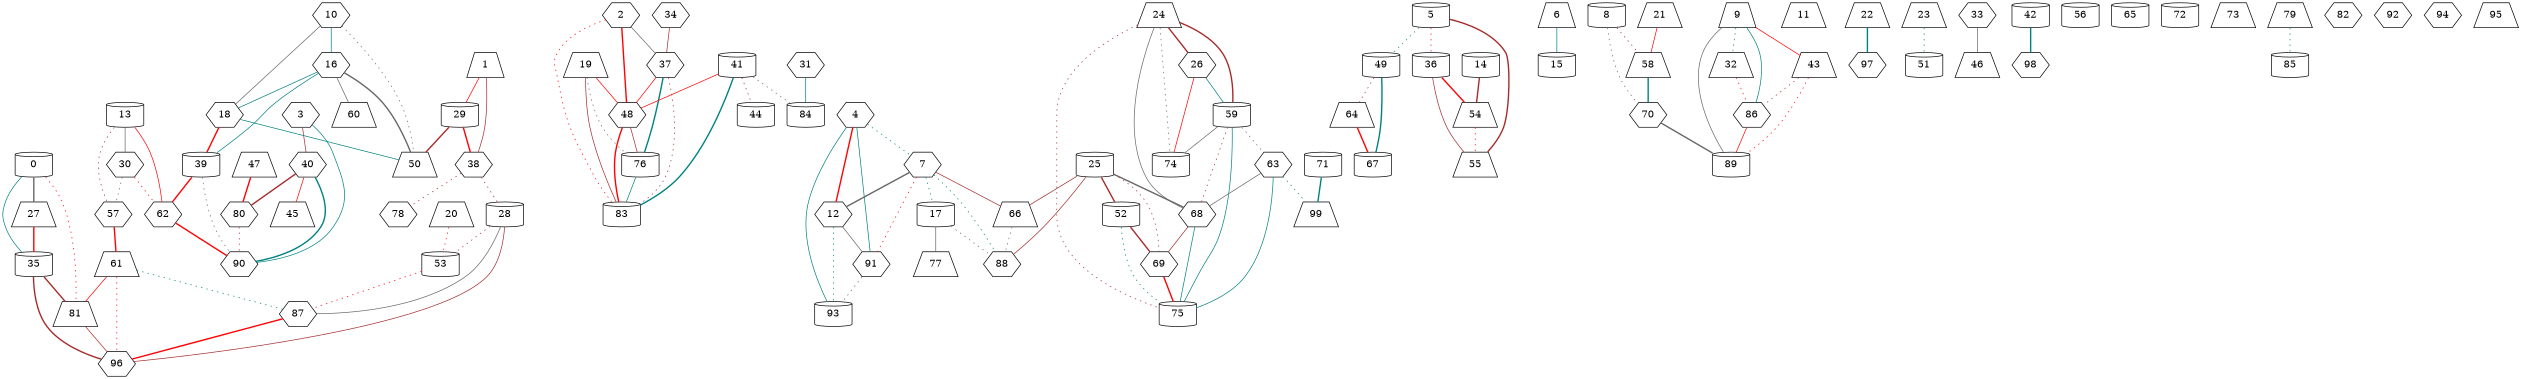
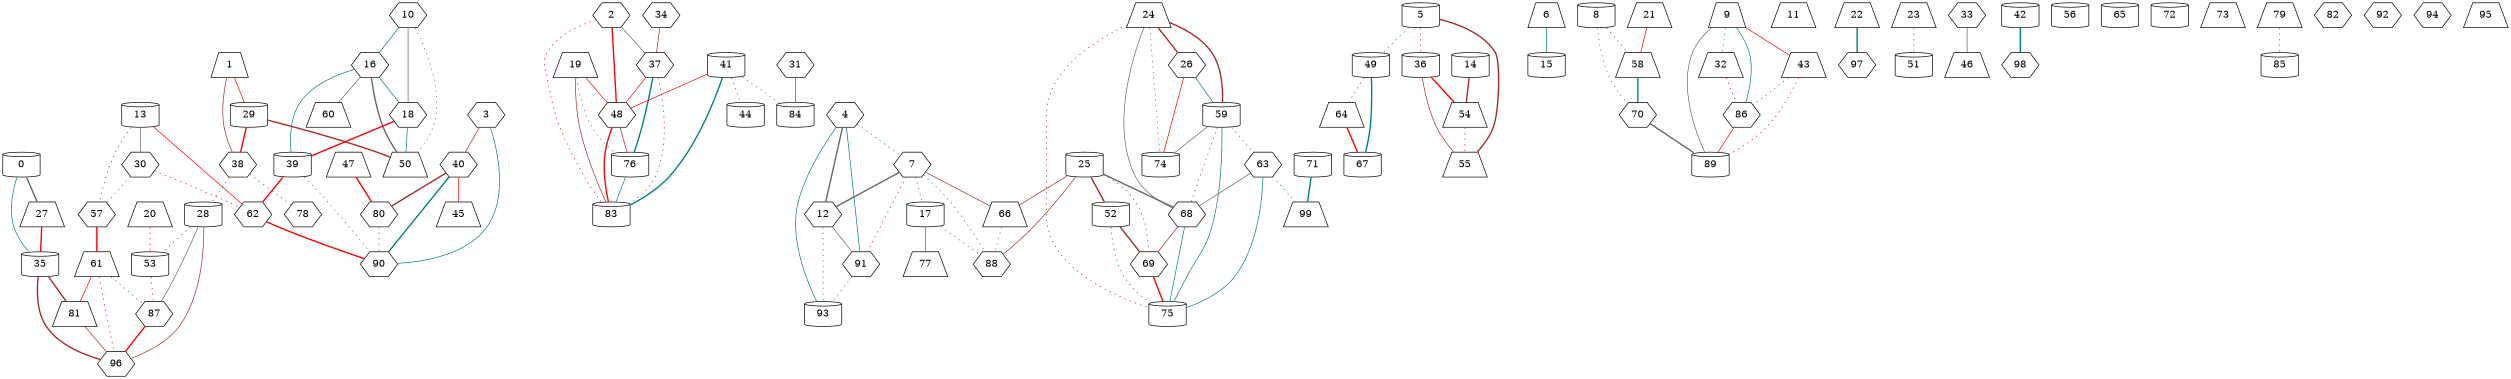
edge "4" -- "12": color red -> gray40
edge "0" -- "81": removed
